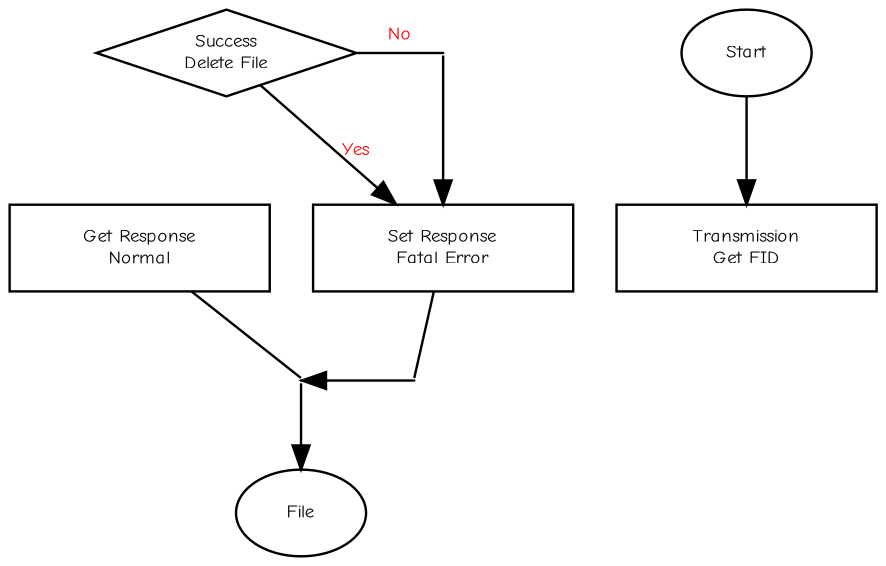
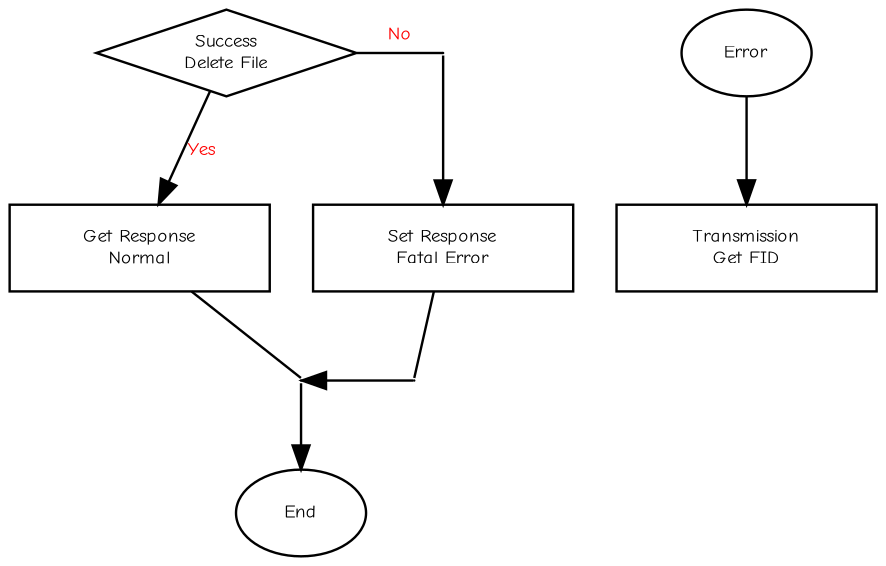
node "Start": label "Start" -> "Error"
edge "Success Delete File" -> "Set Response Fatal Error": now "Success Delete File" -> "Get Response Normal"
node "File": label "File" -> "End"
